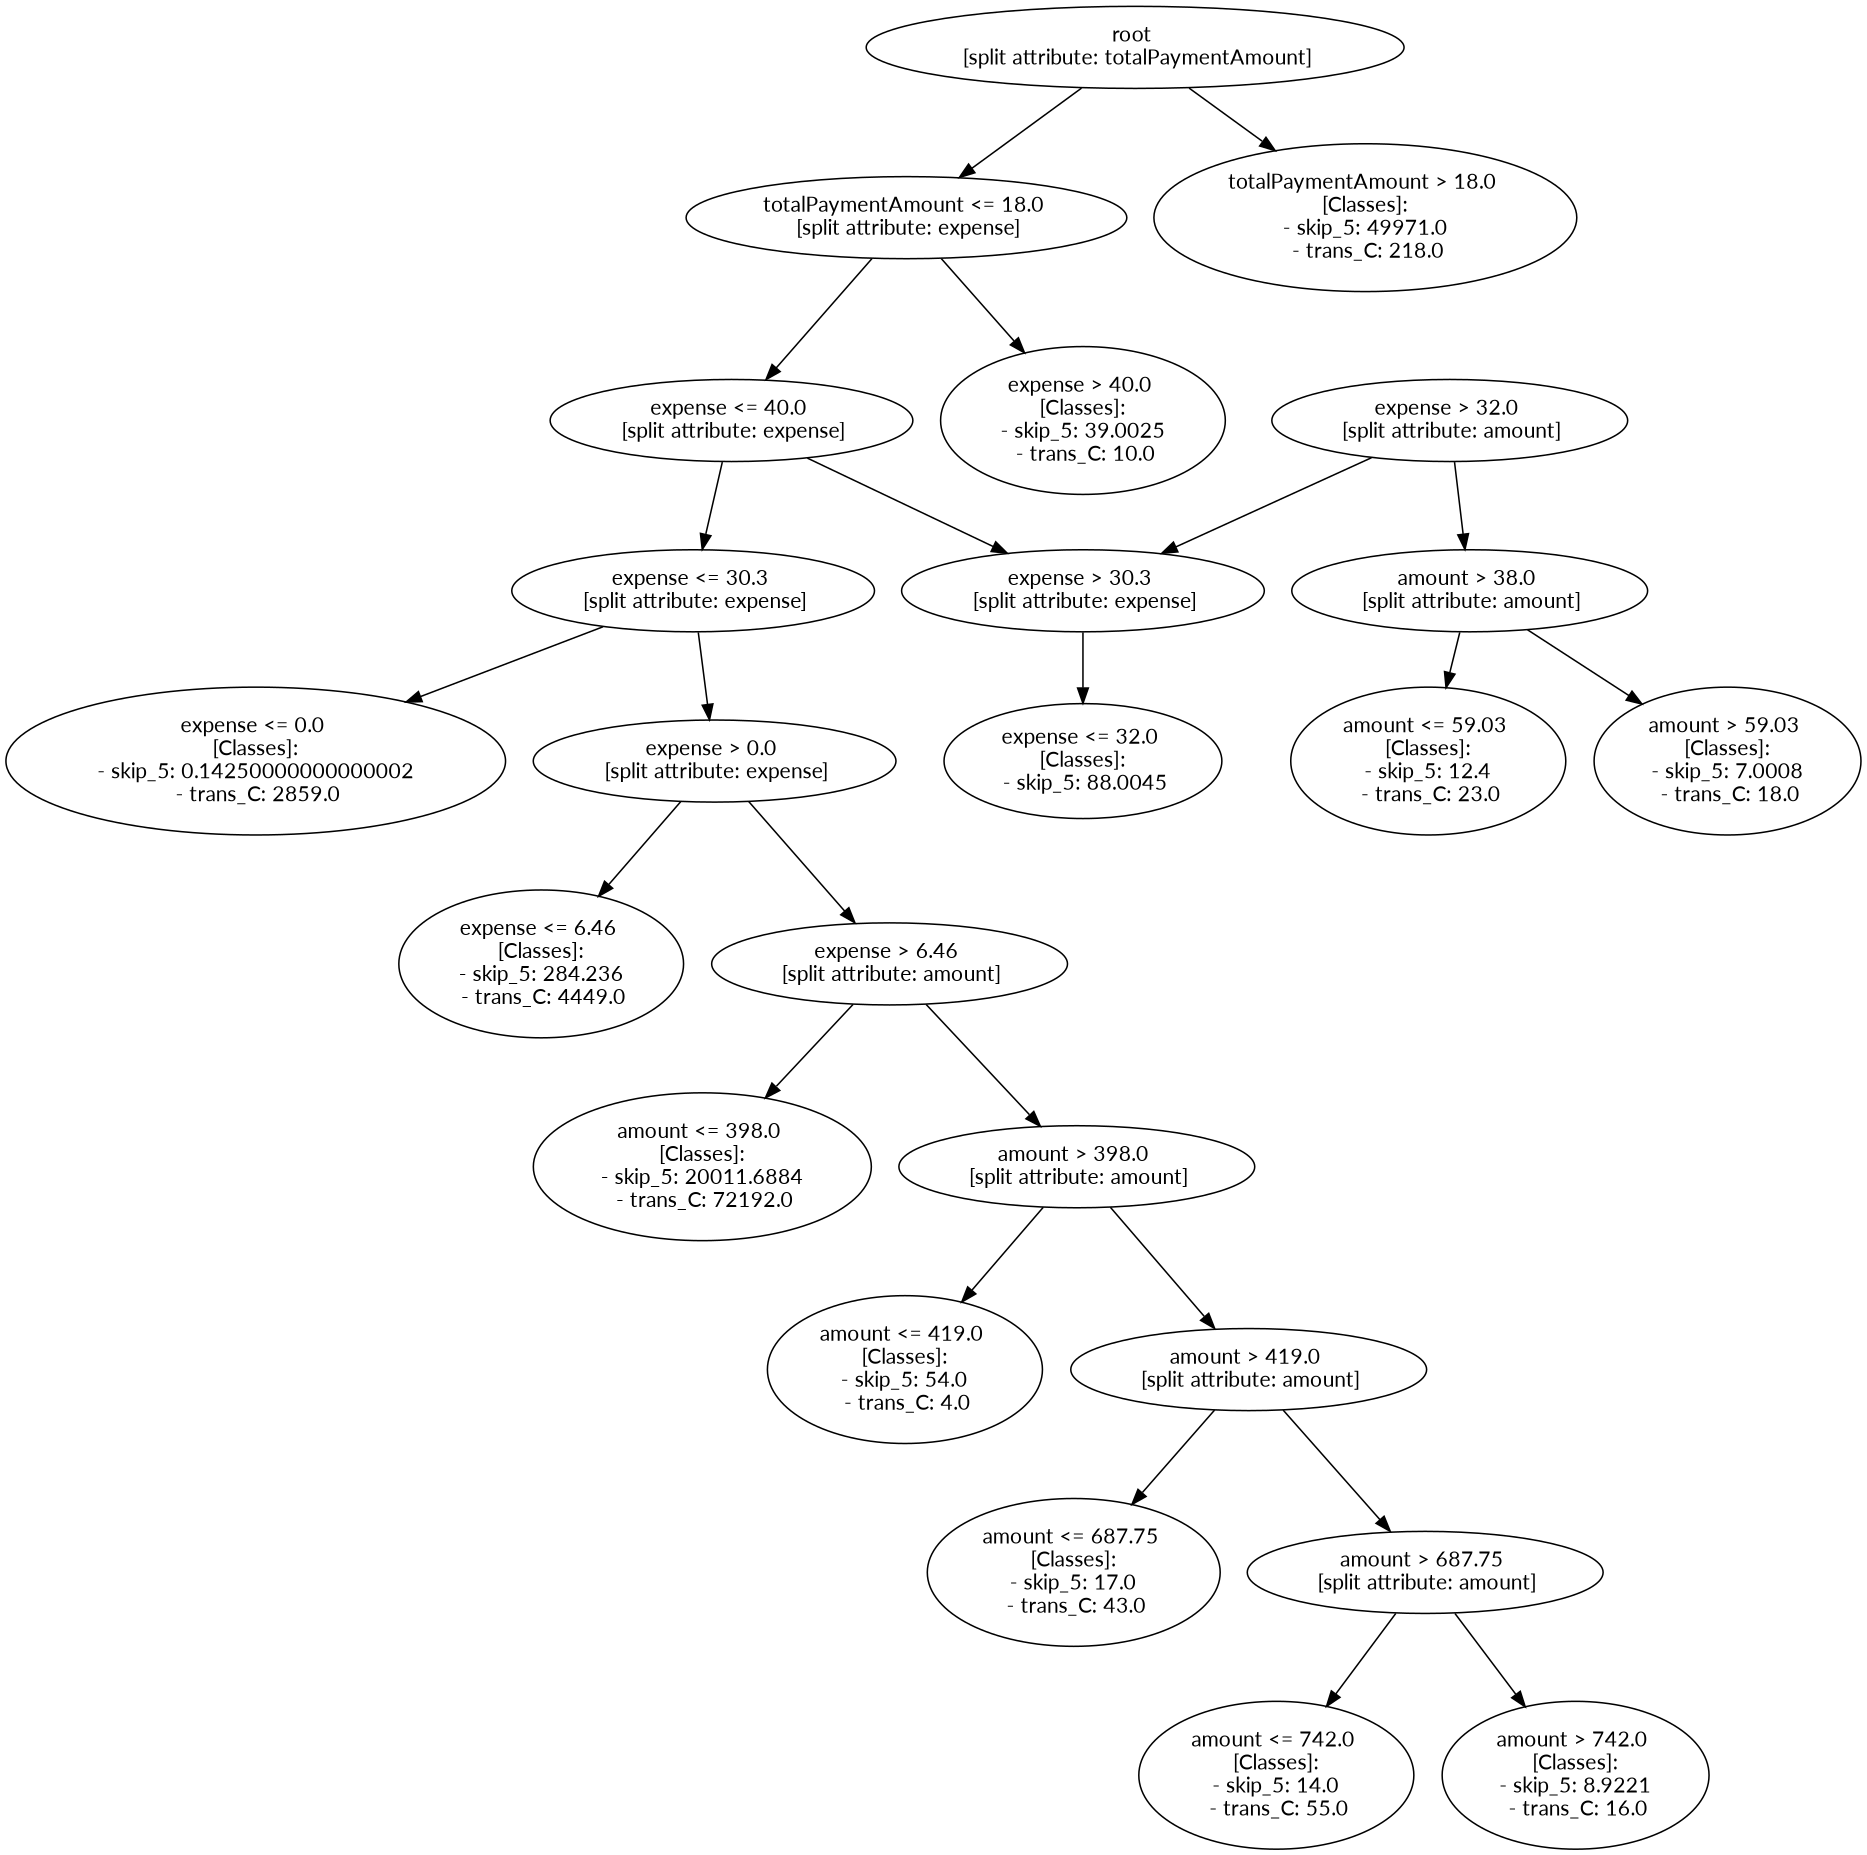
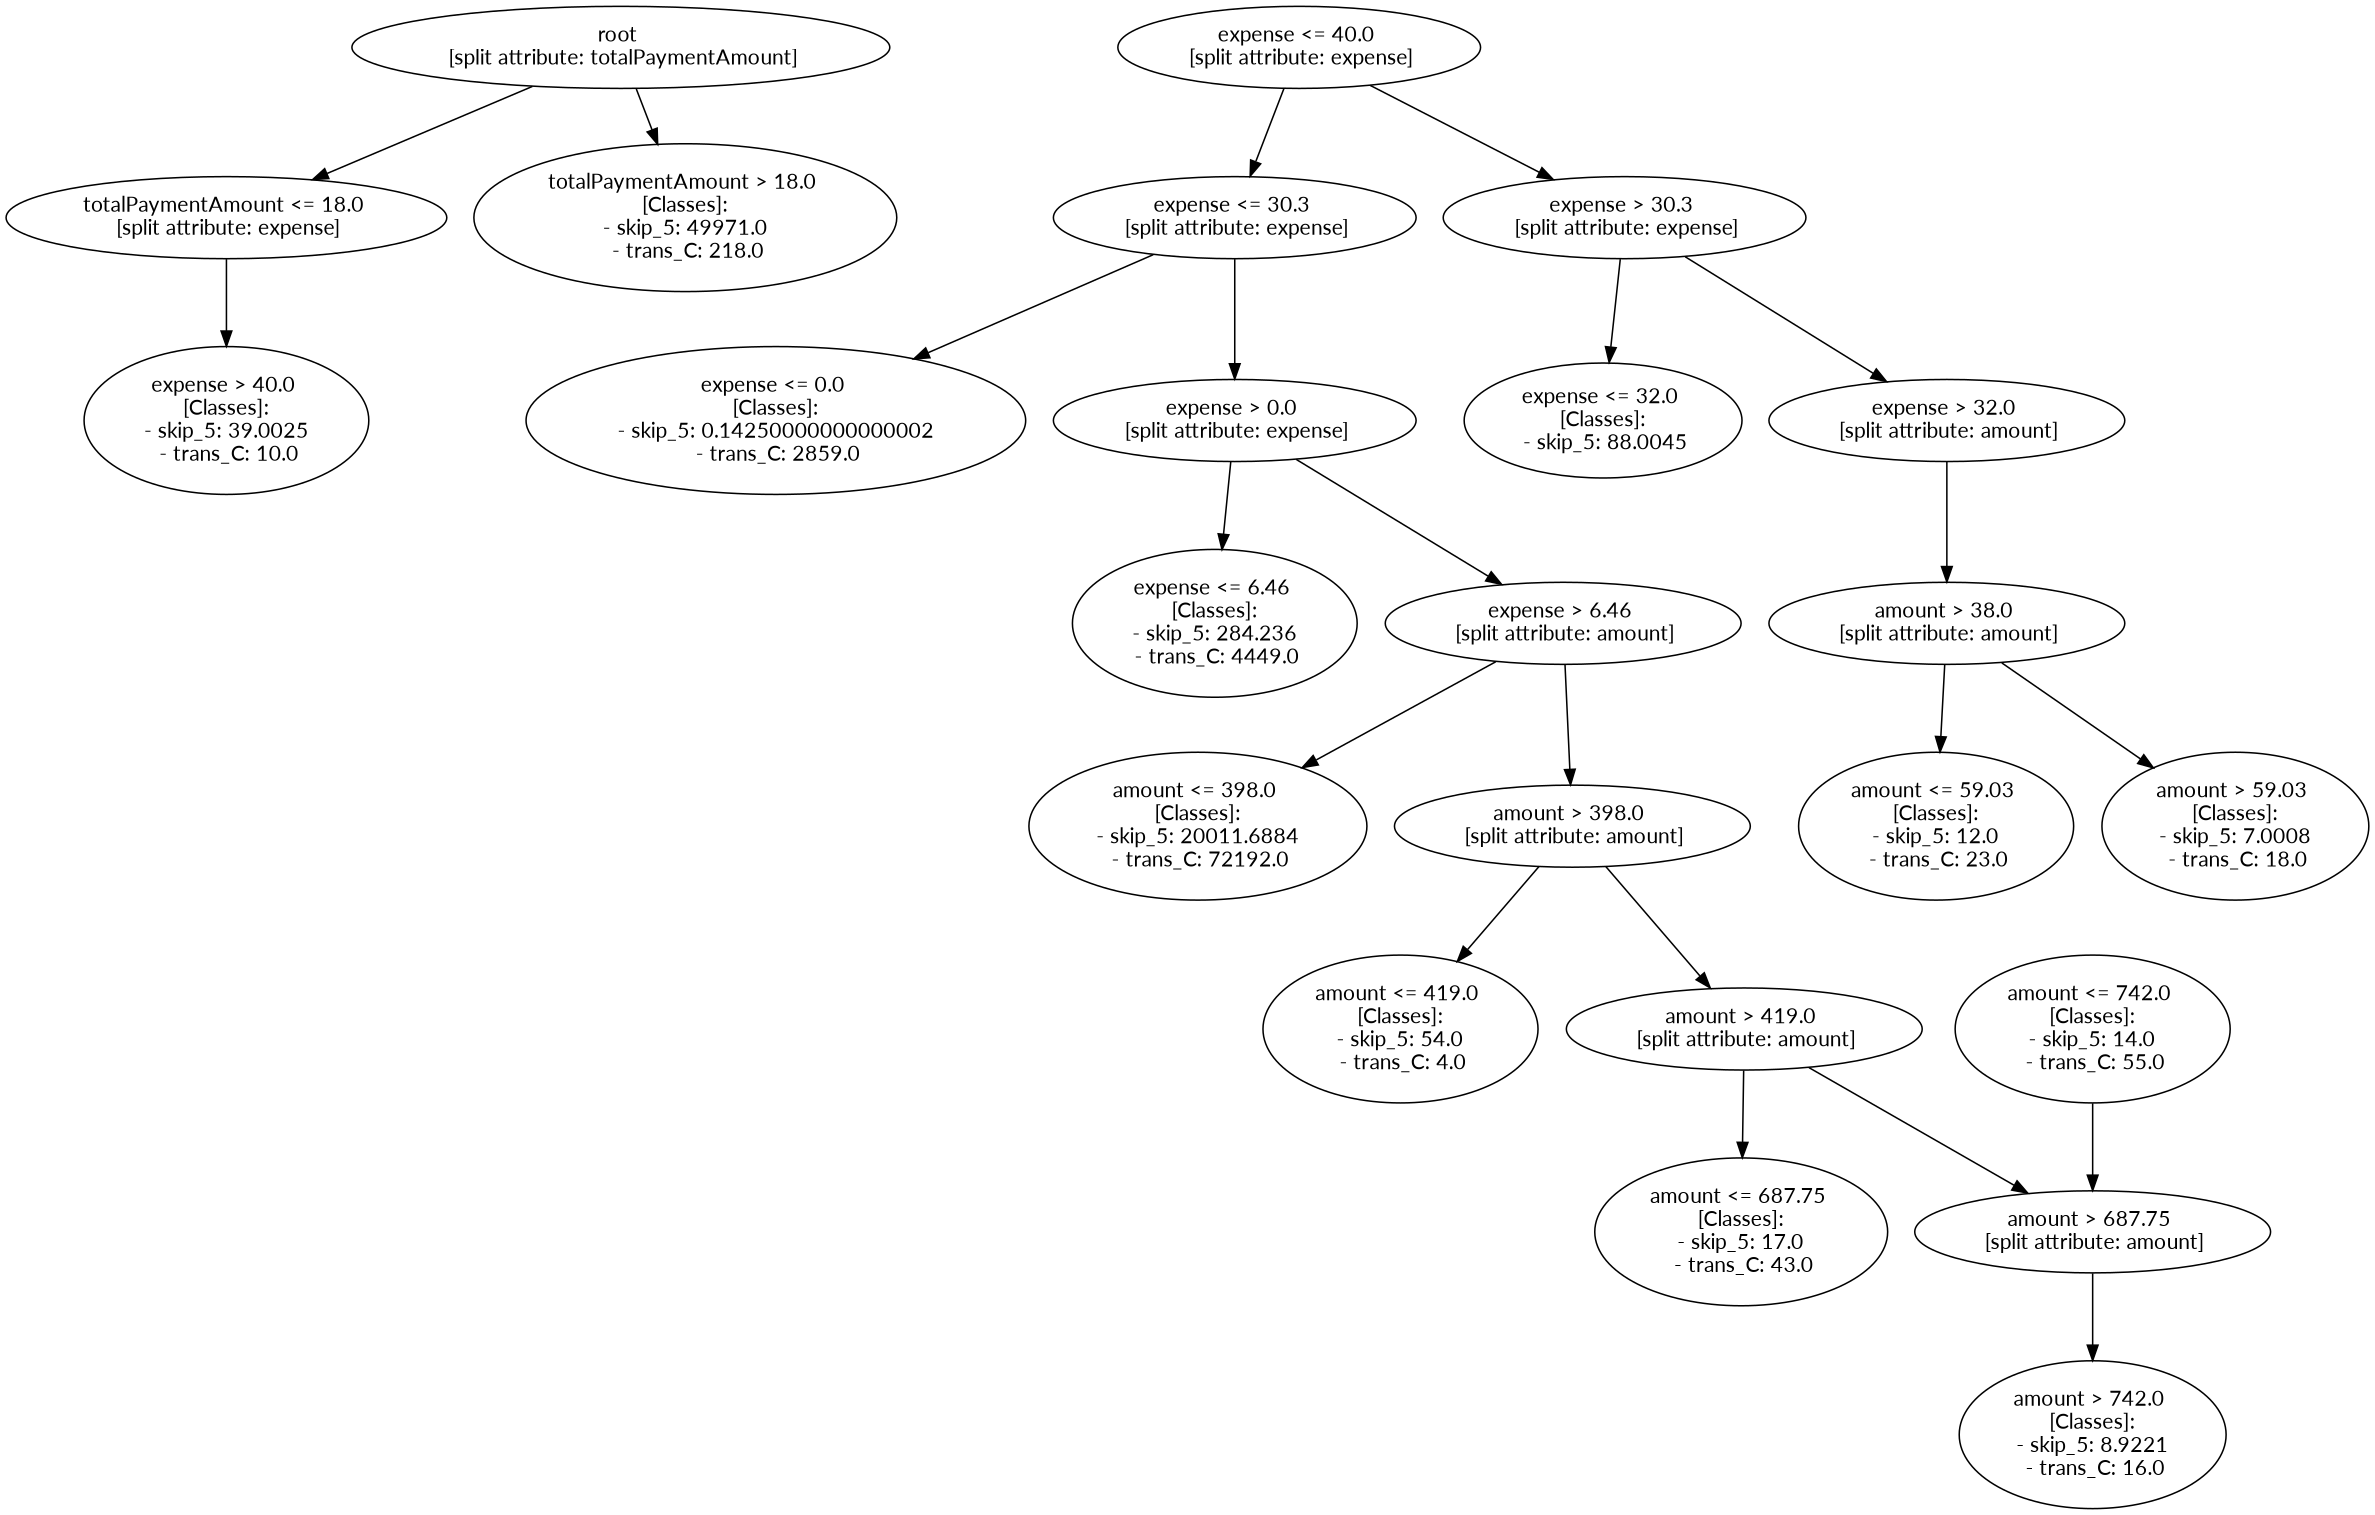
edge "totalPaymentAmount <= 18.0 [split attribute: expense]" -> "expense <= 40.0 [split attribute: expense]": removed
edge "expense > 32.0 [split attribute: amount]" -> "expense > 30.3 [split attribute: expense]": reversed
node "amount <= 59.03 [Classes]: - skip_5: 12.4 - trans_C: 23.0": label "amount <= 59.03 [Classes]: - skip_5: 12.4 - trans_C: 23.0" -> "amount <= 59.03 [Classes]: - skip_5: 12.0 - trans_C: 23.0"
edge "amount > 687.75 [split attribute: amount]" -> "amount <= 742.0 [Classes]: - skip_5: 14.0 - trans_C: 55.0": reversed
